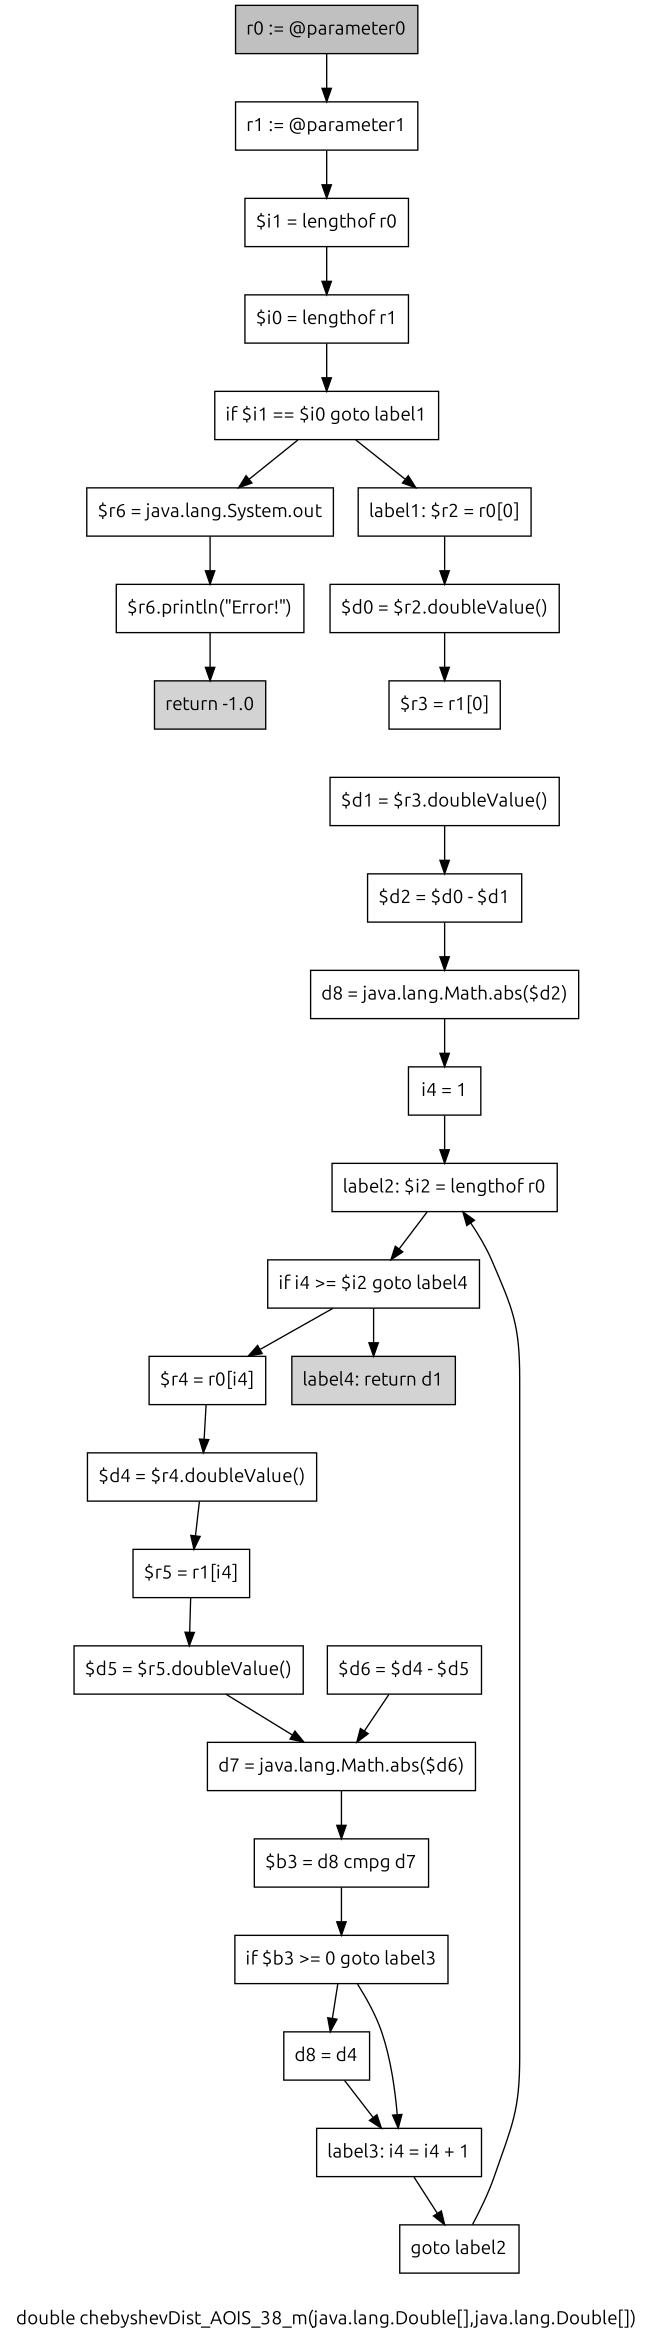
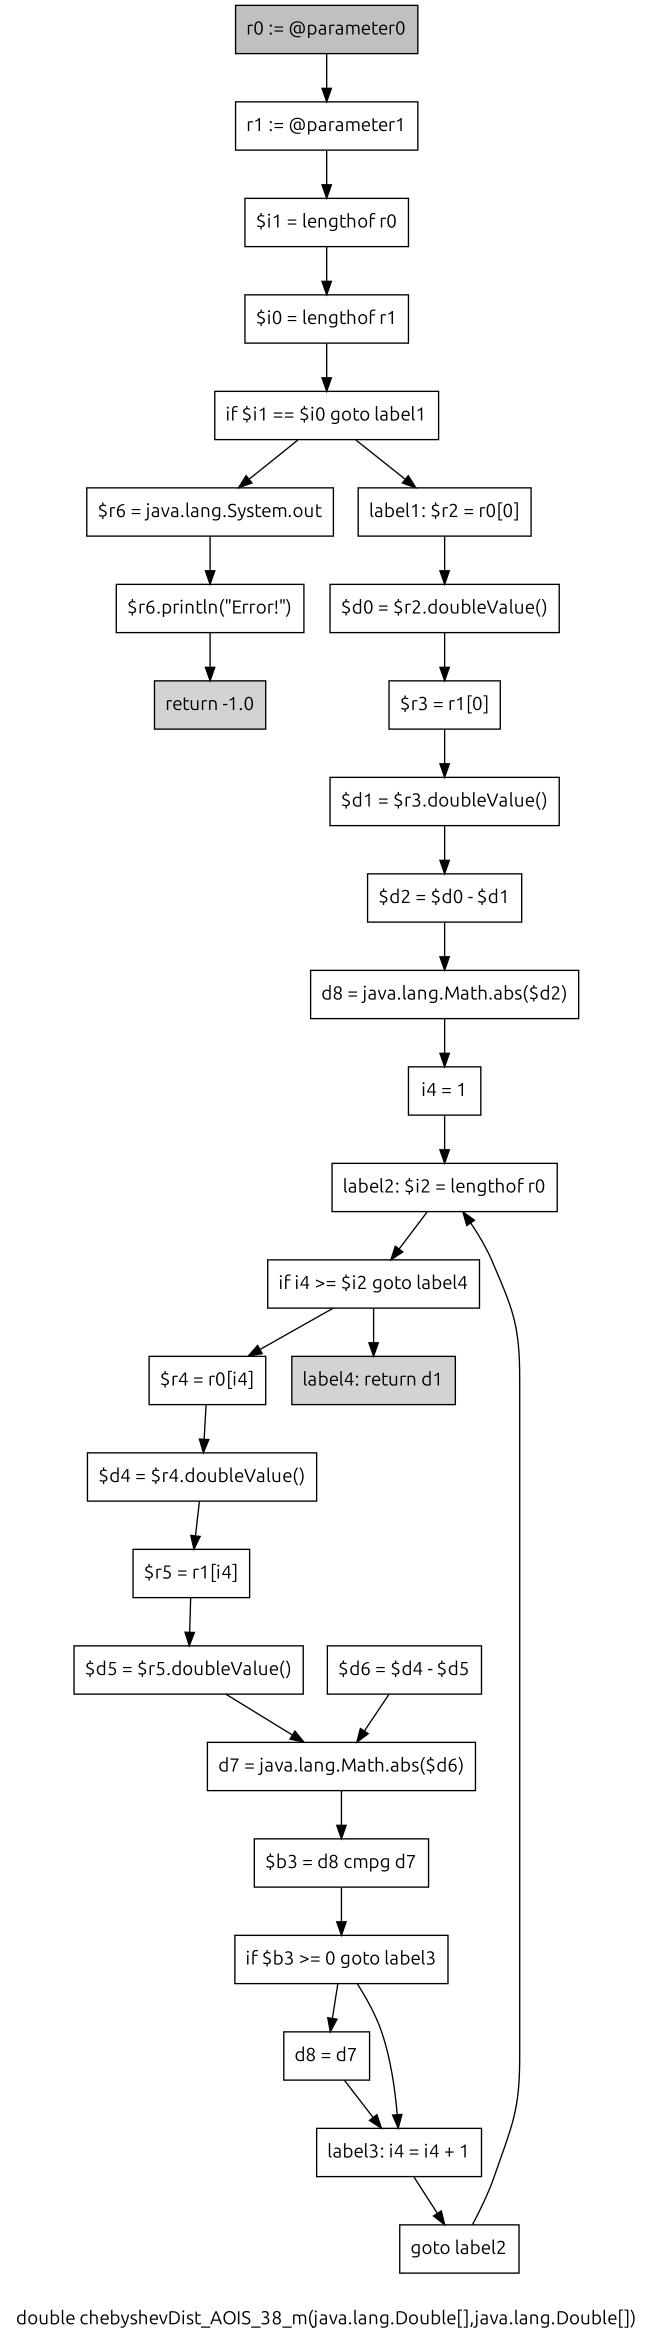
edge "$r3 = r1[0]" -> "$d1 = $r3.doubleValue()": added
node "d8 = d4": label "d8 = d4" -> "d8 = d7"
